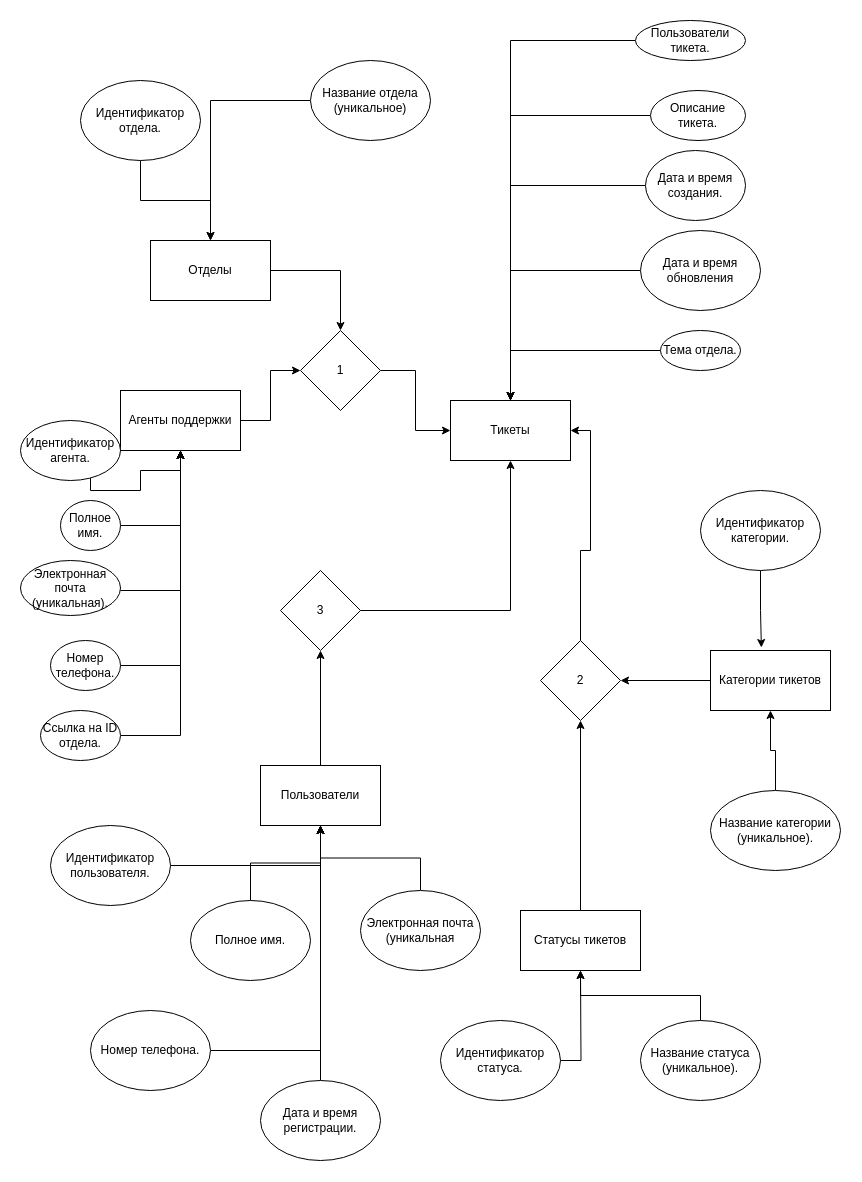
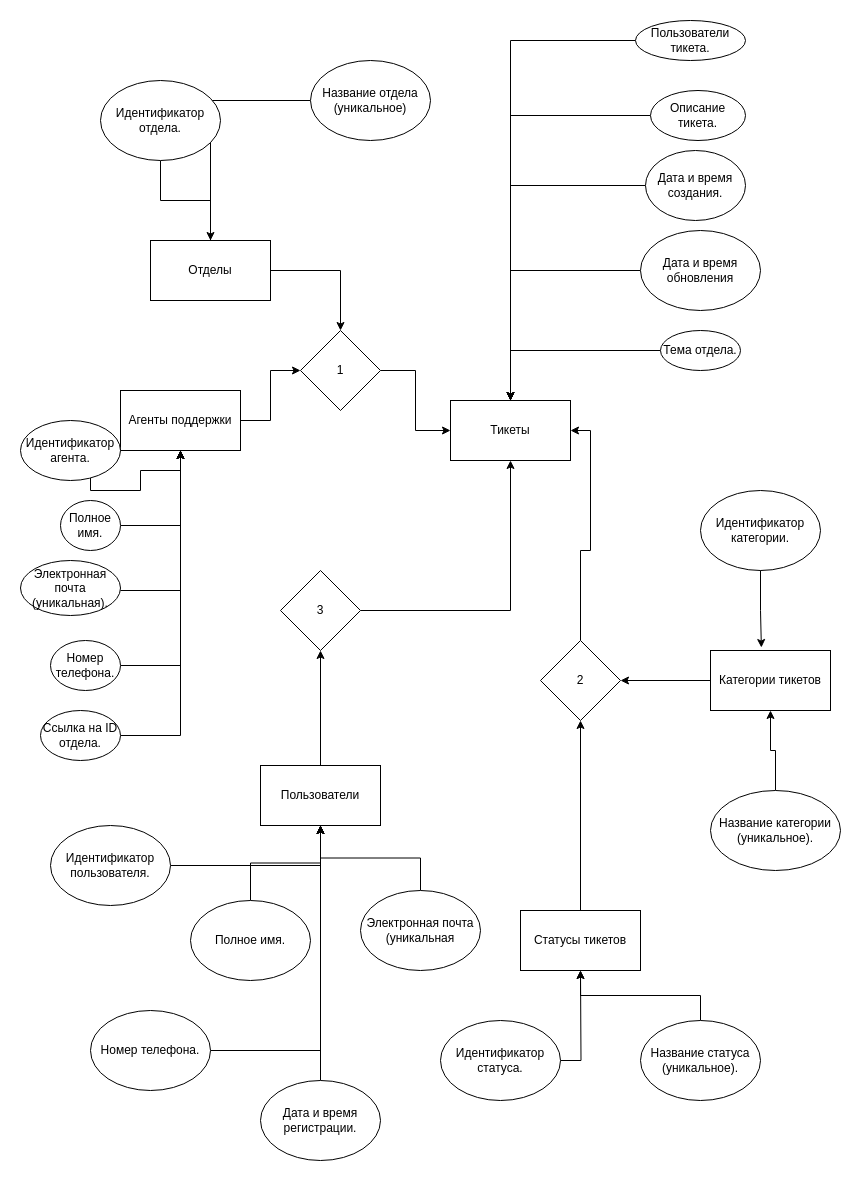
node "Идентификатор отдела.": moved (141, 121) -> (161, 121)
edge "Название отдела (уникальное)" -> "Отделы": arrowhead classic -> none
